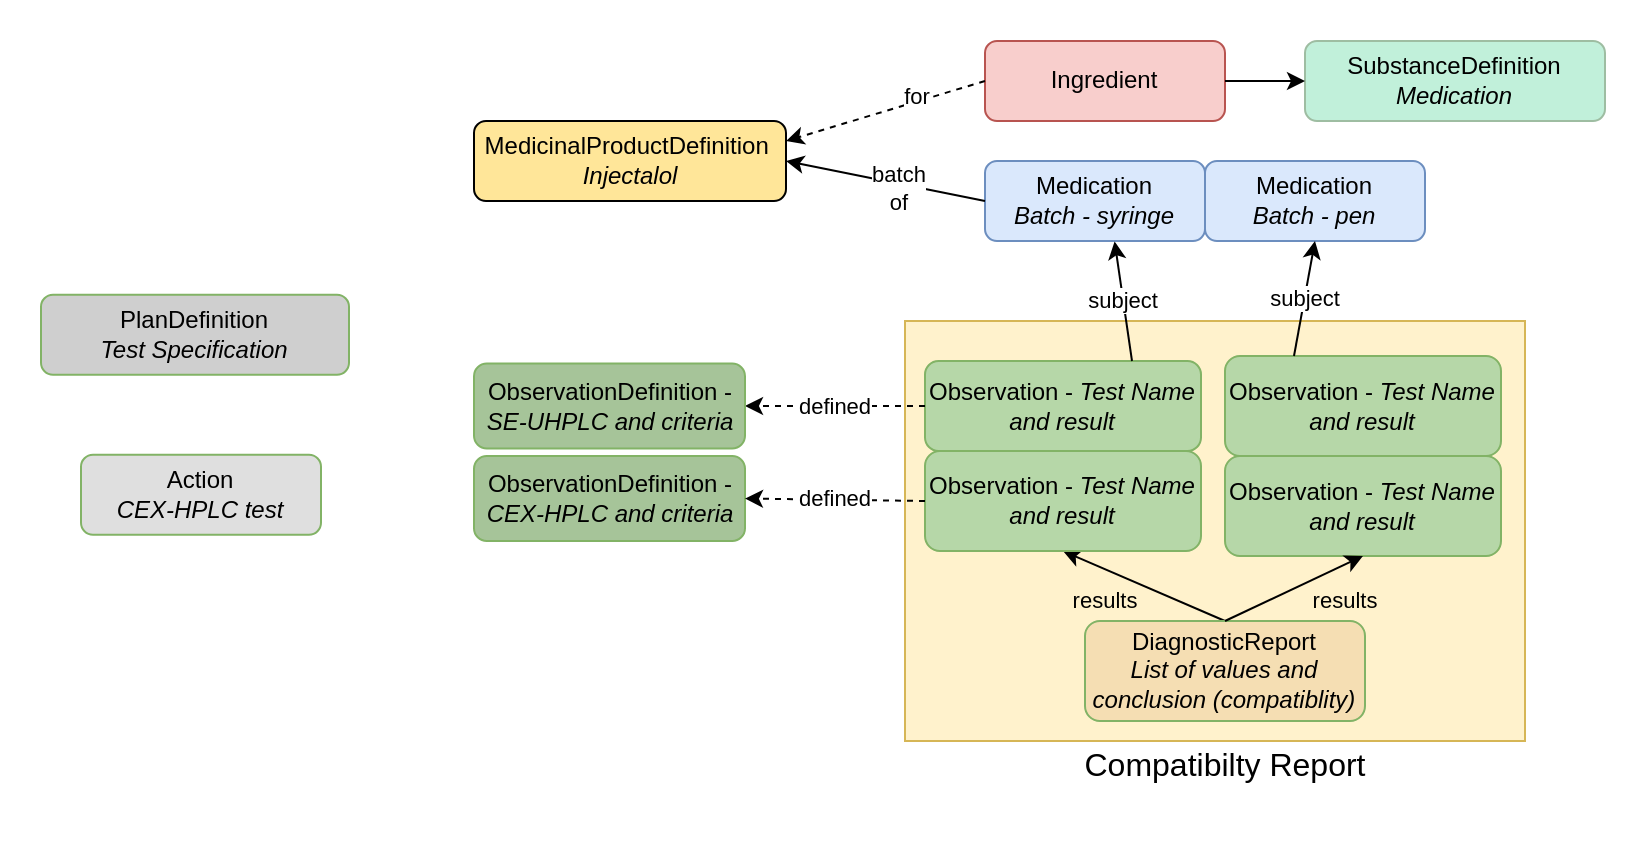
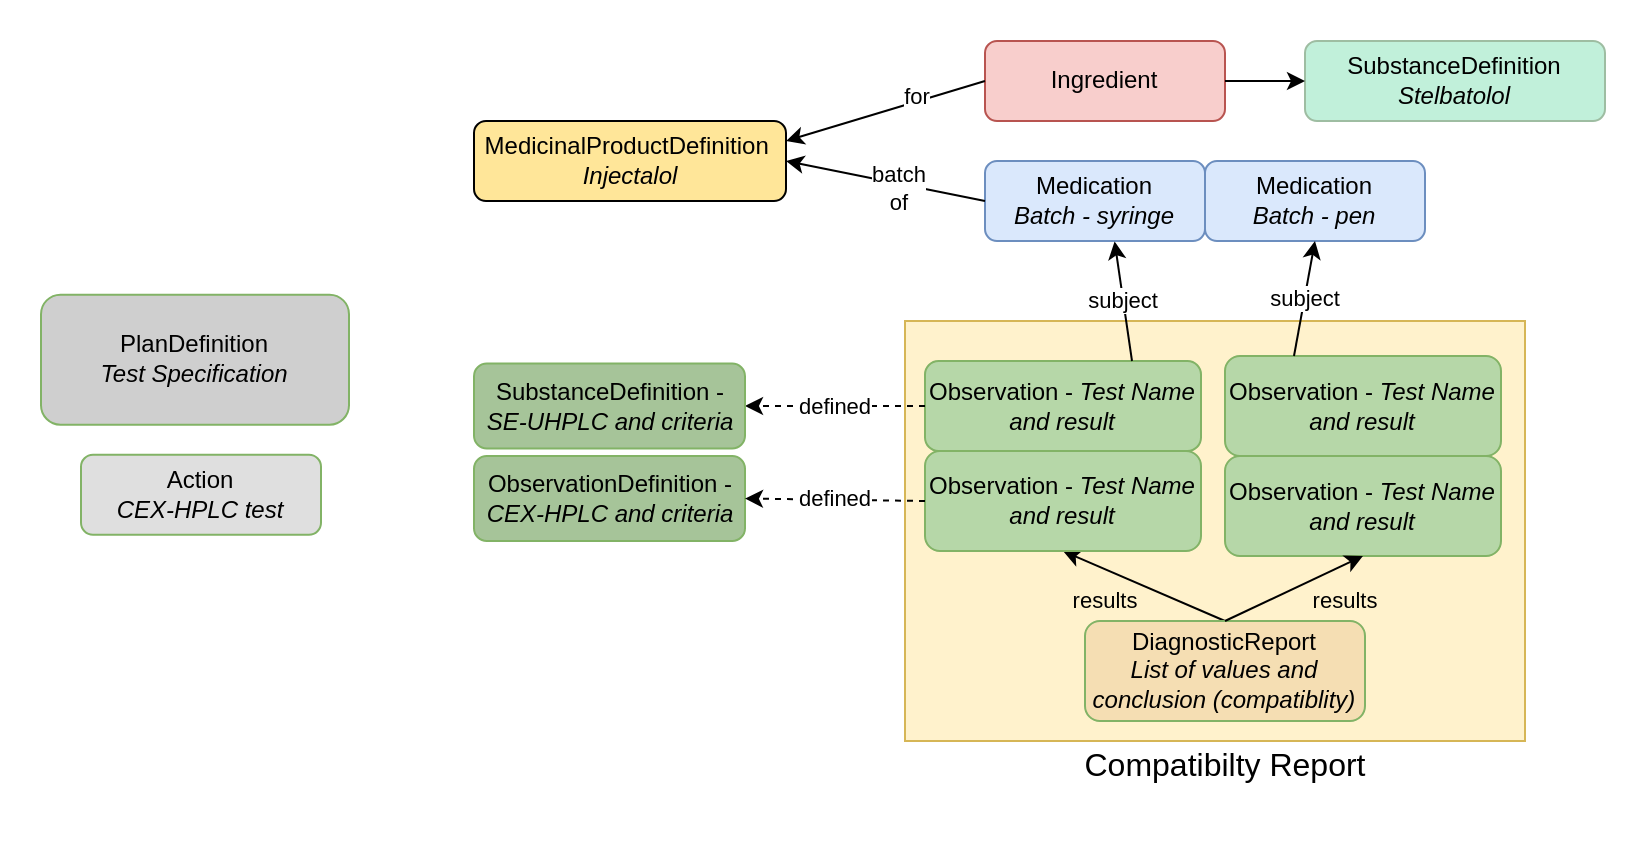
node "SubstanceDefinition Medication": label "SubstanceDefinition Medication" -> "SubstanceDefinition Stelbatolol"
edge "Ingredient" -> "MedicinalProductDefinition Injectalol": style dashed -> solid
node "PlanDefinition Test Specification": size 308x80 -> 308x130
node "ObservationDefinition -SE-UHPLC and criteria": label "ObservationDefinition -SE-UHPLC and criteria" -> "SubstanceDefinition -SE-UHPLC and criteria"
